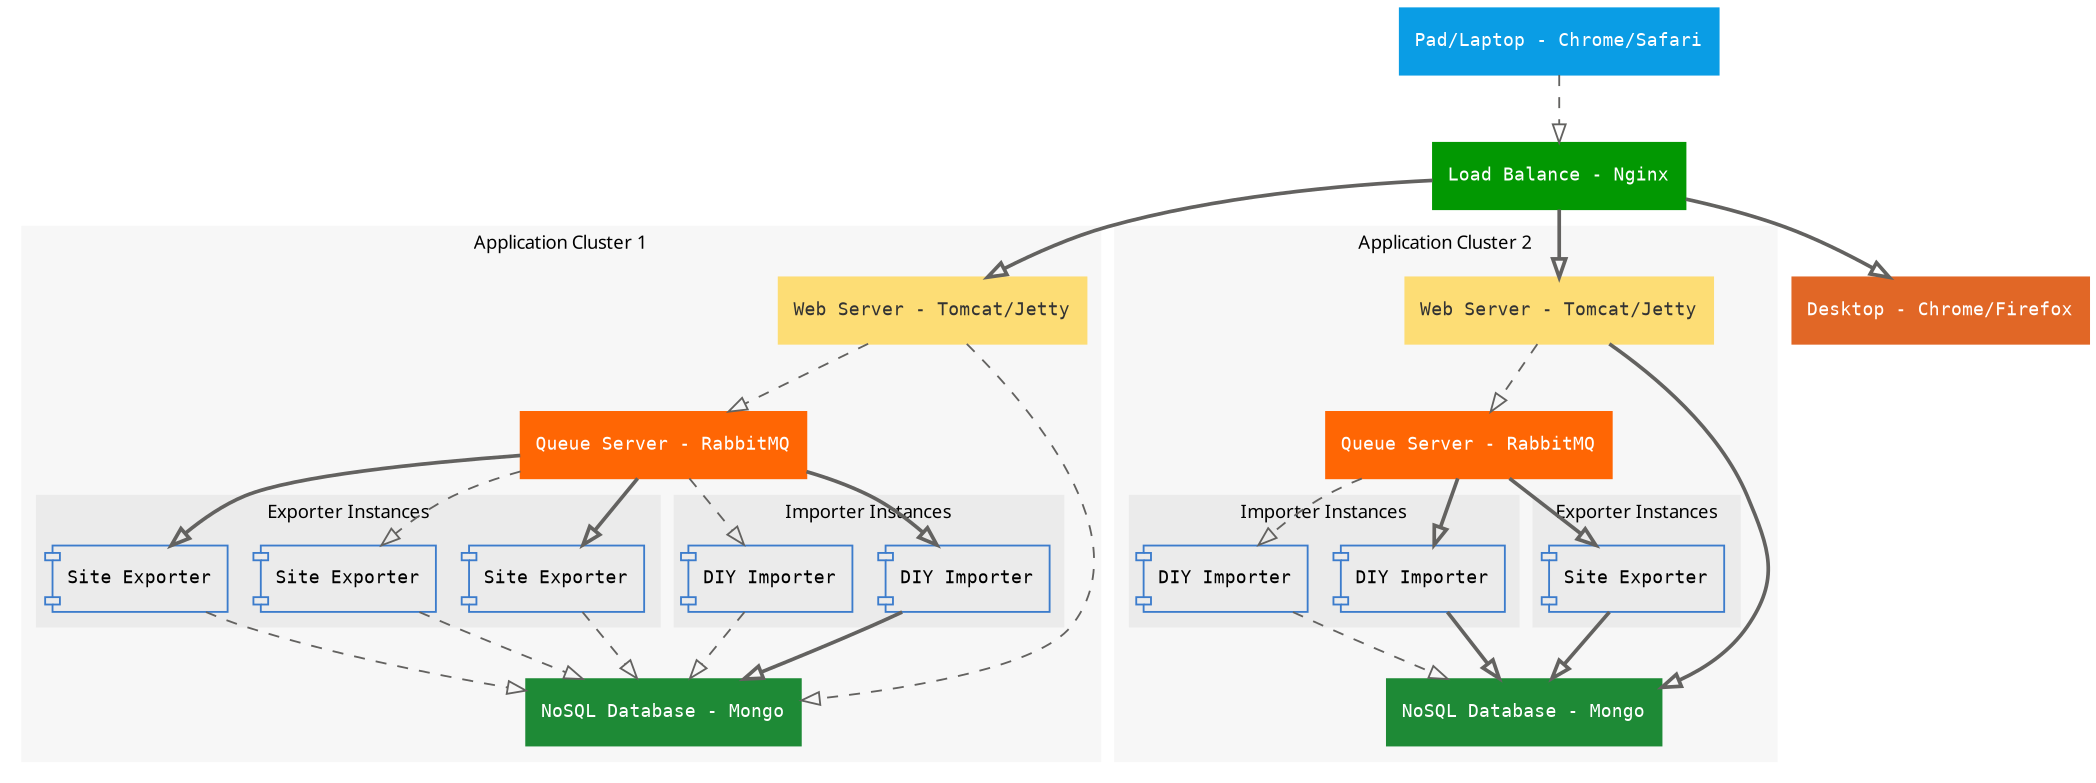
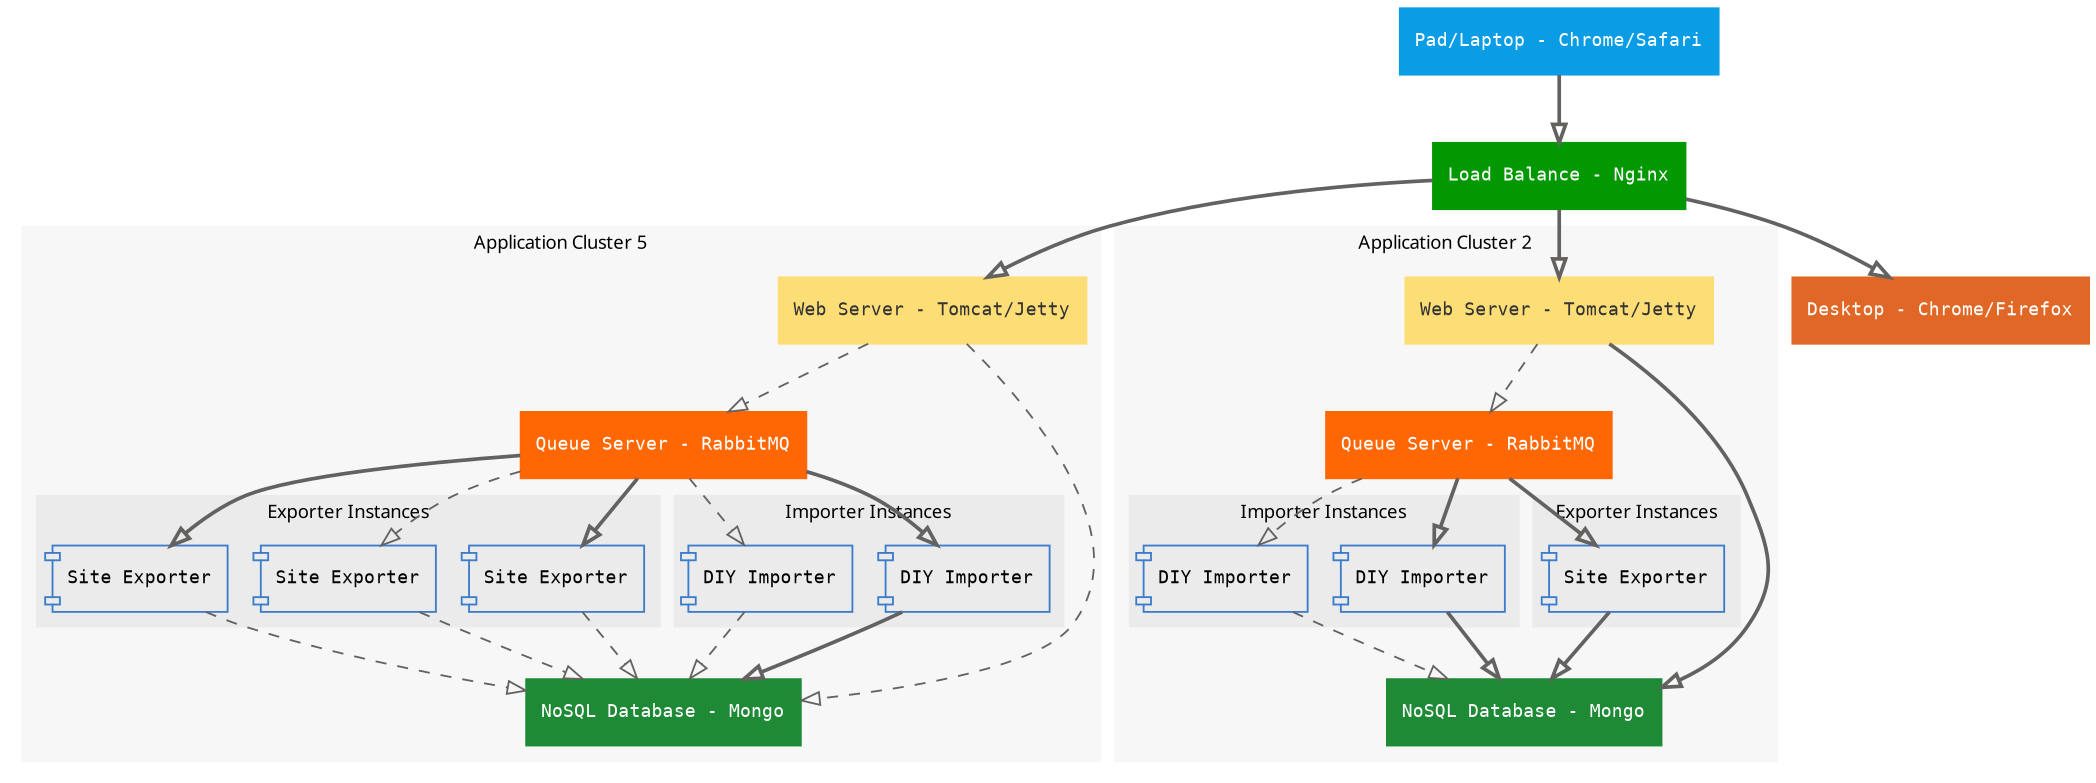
edge "Pad/Laptop - Chrome/Safari" -> "Load Balance - Nginx": style dashed -> bold
cluster "Application Cluster 1": label "Application Cluster 1" -> "Application Cluster 5"
